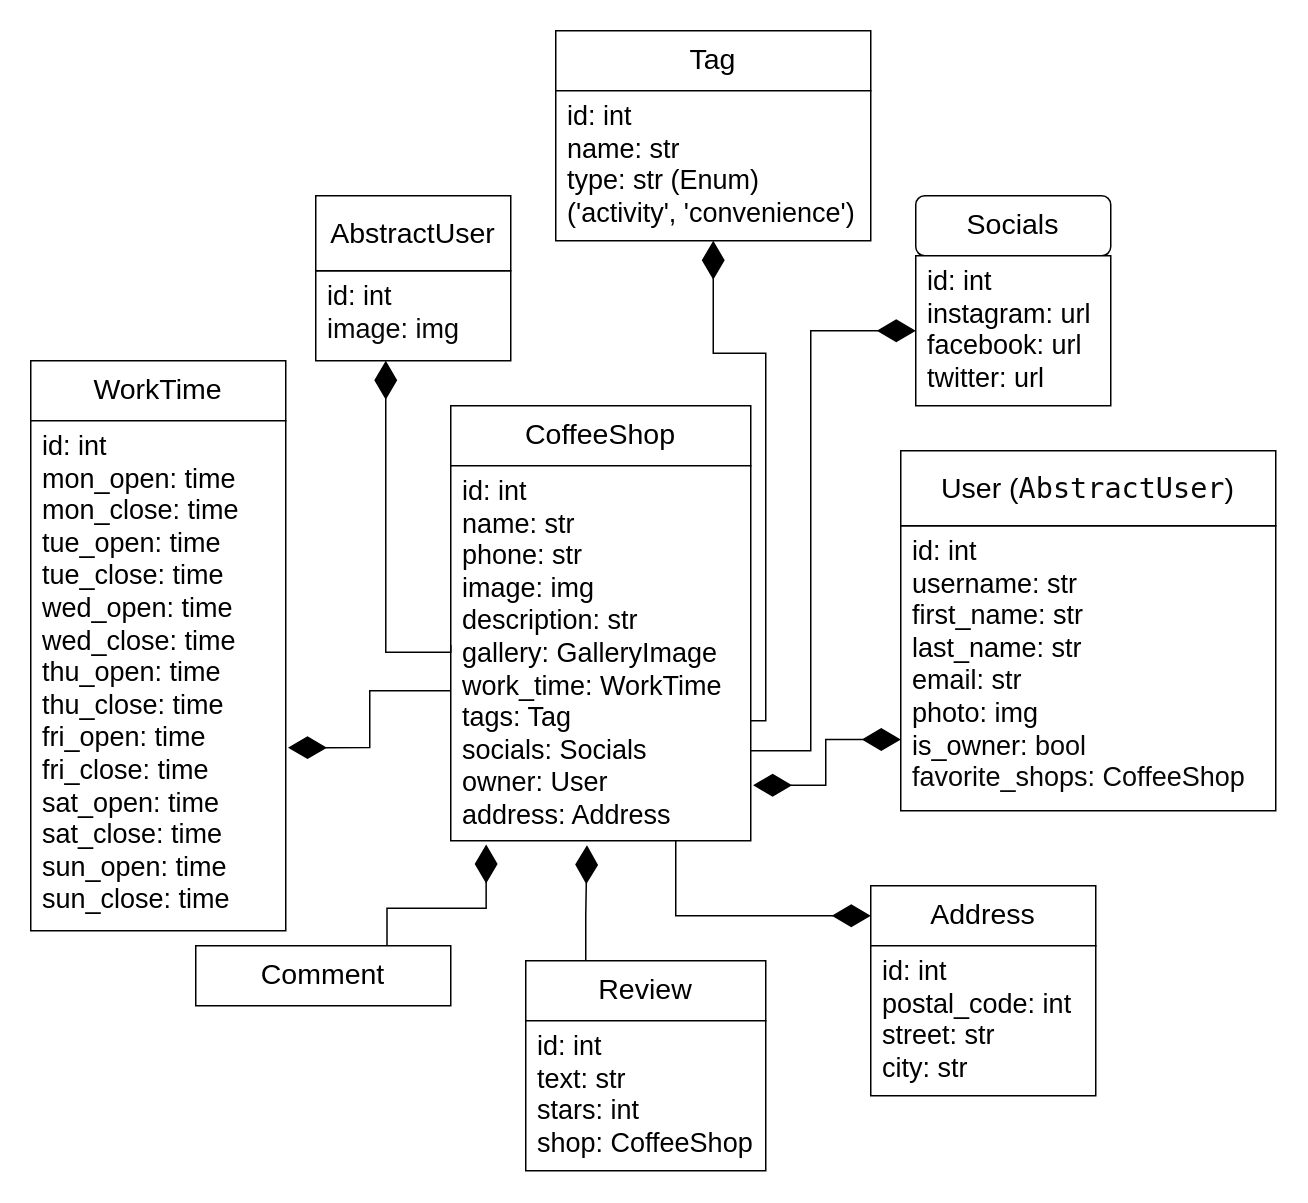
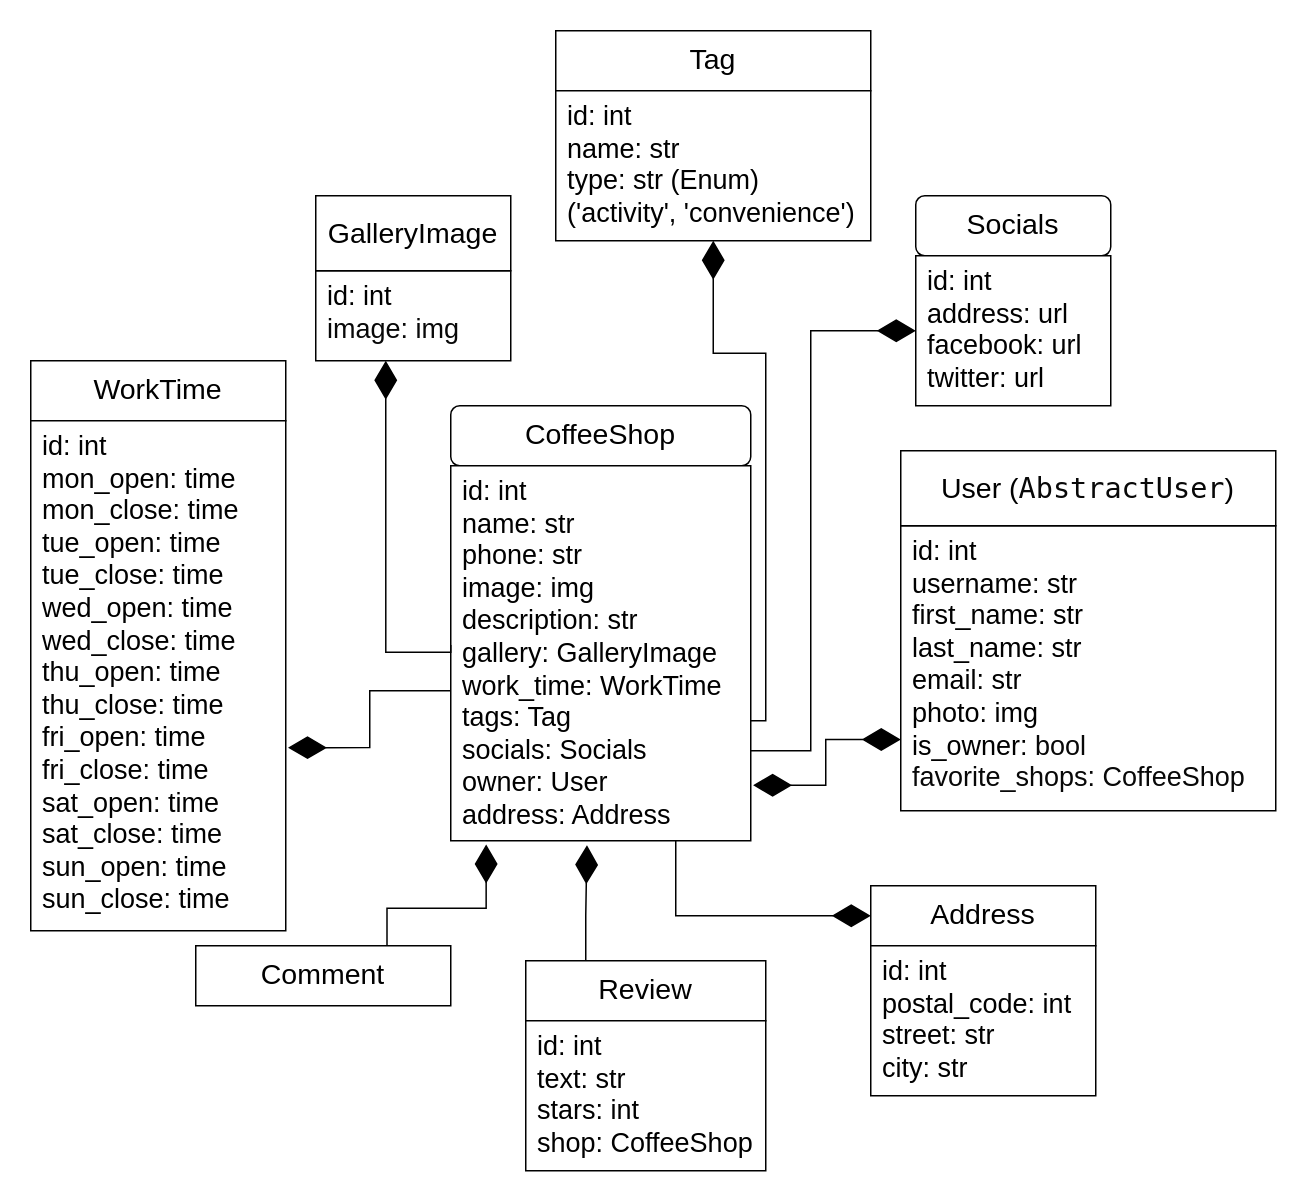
node "AbstractUser": label "AbstractUser" -> "GalleryImage"
node "id: intinstagram: urlfacebook: urltwitter: url": label "id: intinstagram: urlfacebook: urltwitter: url" -> "id: intaddress: urlfacebook: urltwitter: url"
node "CoffeeShop": shape rectangle -> rounded rectangle
